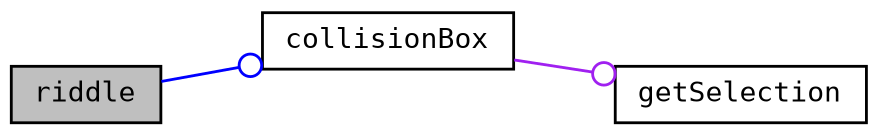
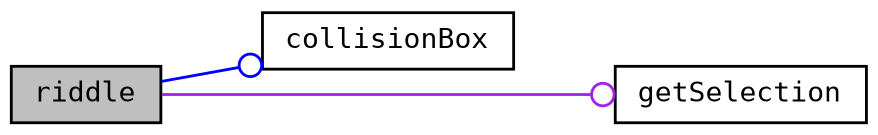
edge "collisionBox" -> "getSelection": now "riddle" -> "getSelection"
